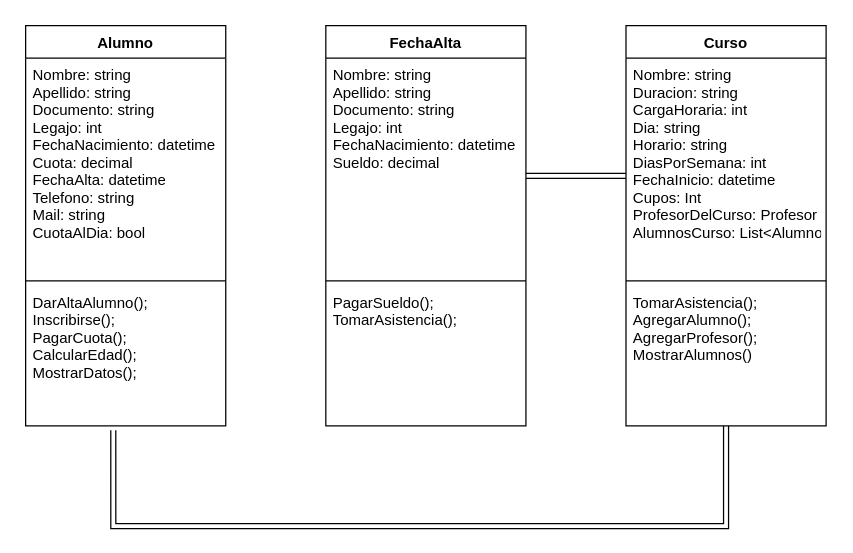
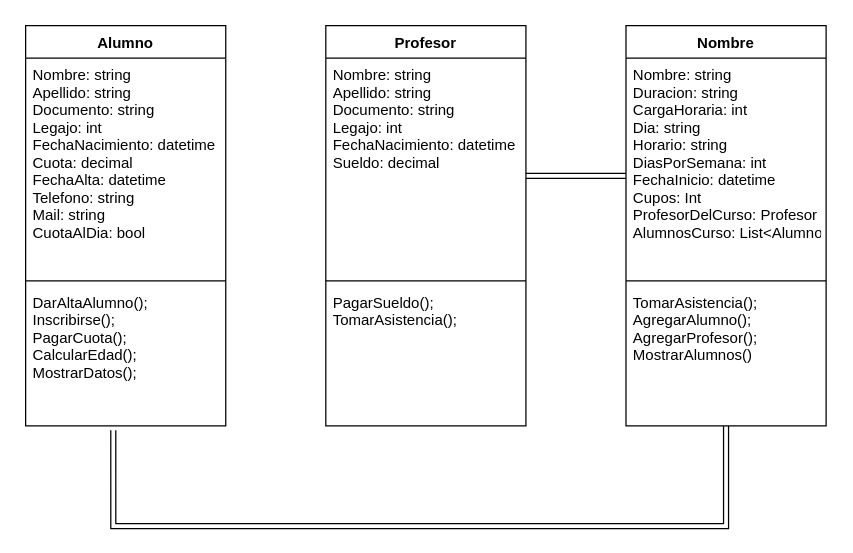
node "FechaAlta": label "FechaAlta" -> "Profesor"
node "Curso": label "Curso" -> "Nombre"
